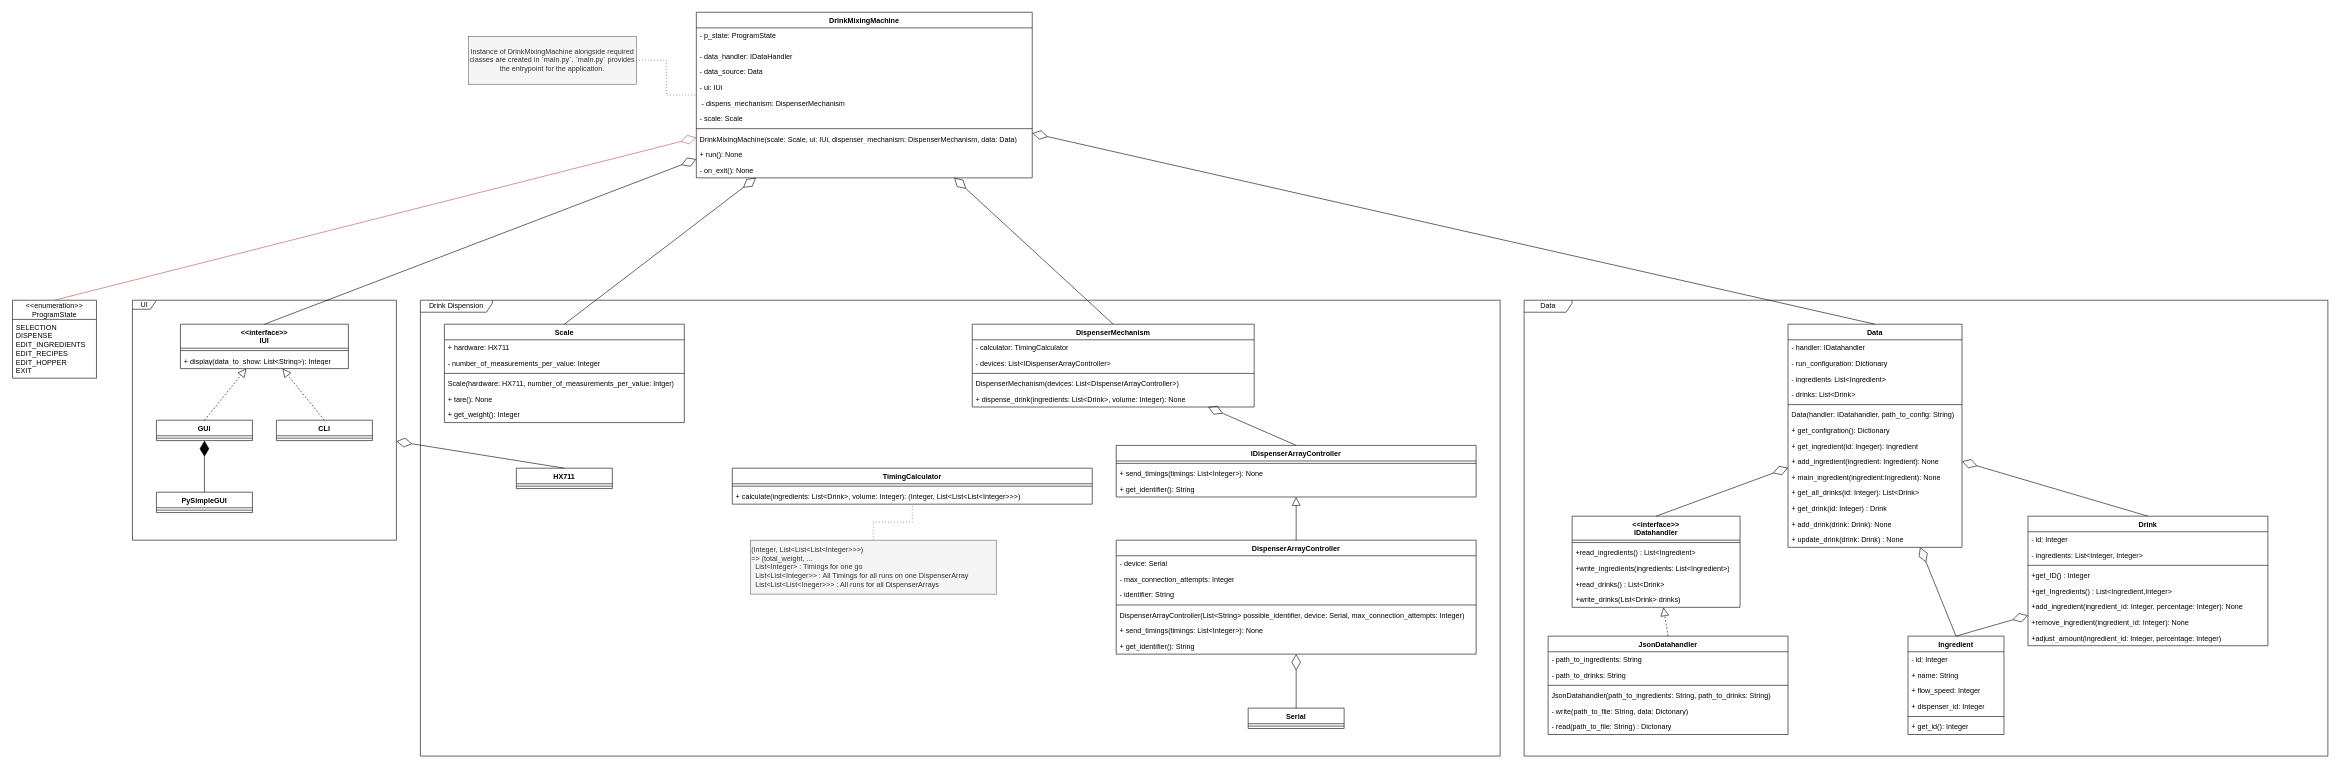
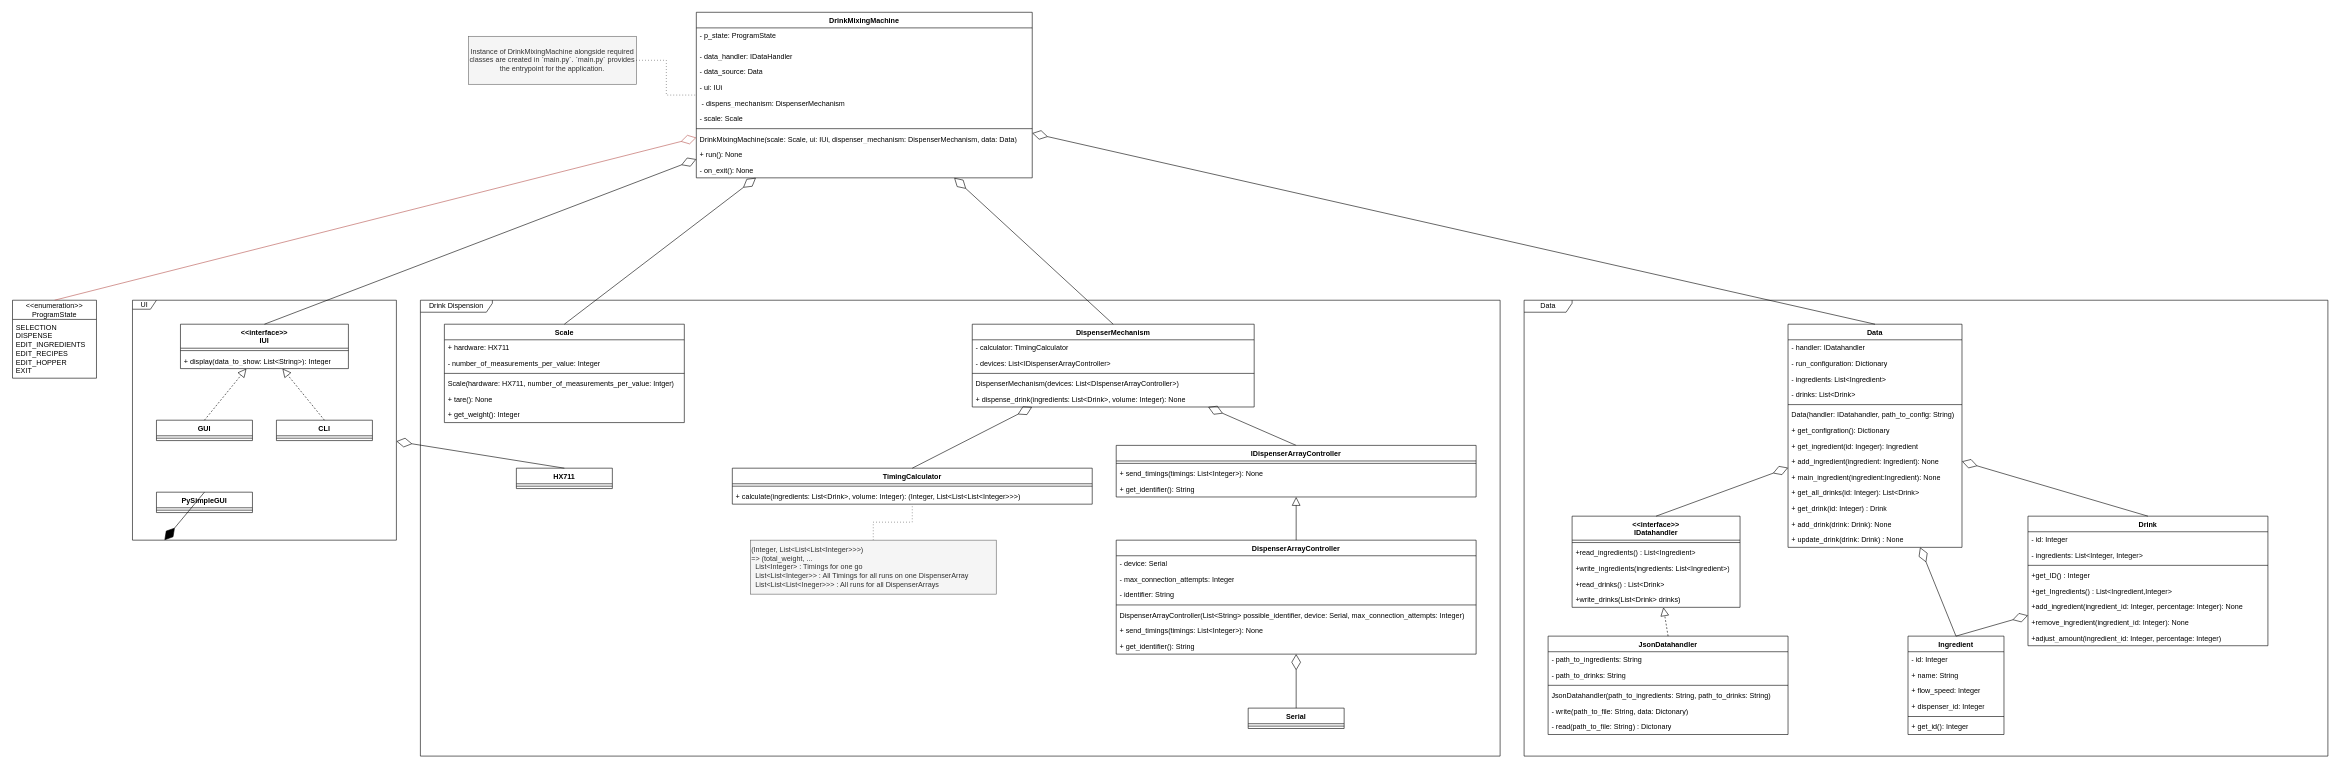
edge "TimingCalculator" -> "DispenserMechanism": added
edge "PySimpleGUI" -> "GUI": now "PySimpleGUI" -> "UI"
